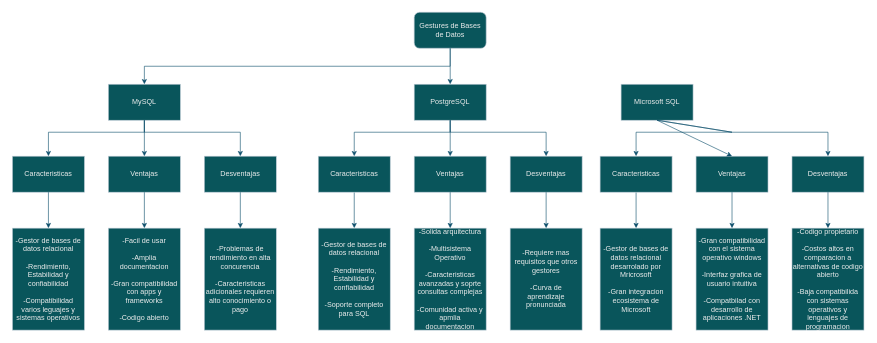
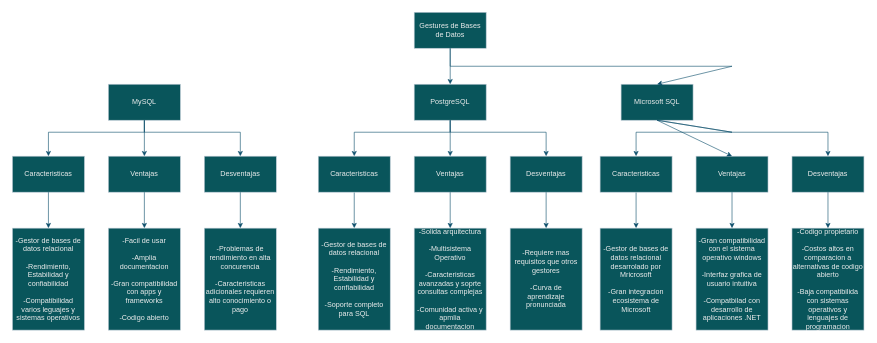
node "Gestures de Bases de Datos": shape rounded rectangle -> rectangle
edge "Gestures de Bases de Datos" -> "MySQL": removed
edge "Gestures de Bases de Datos" -> "Microsoft SQL": added
